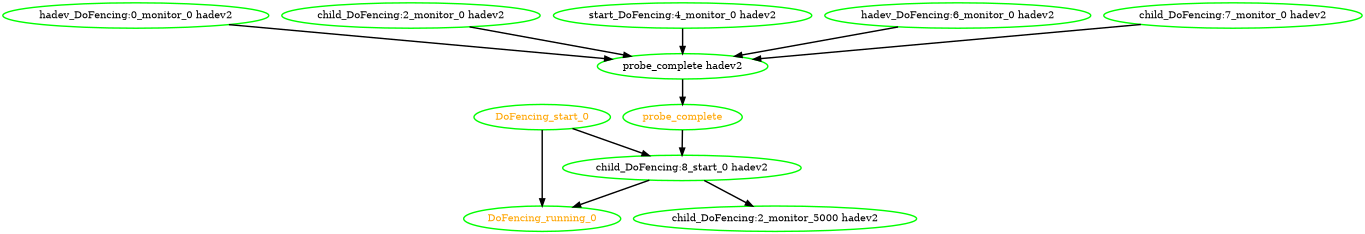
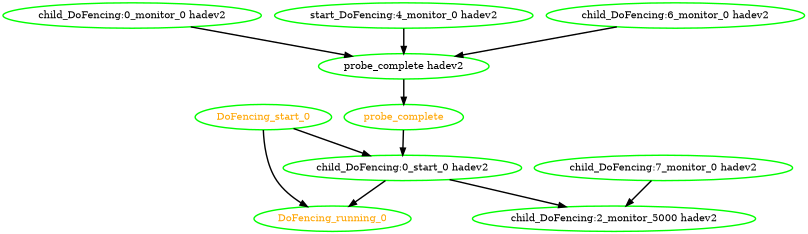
node "hadev_DoFencing:0_monitor_0 hadev2": label "hadev_DoFencing:0_monitor_0 hadev2" -> "child_DoFencing:0_monitor_0 hadev2"
node "child_DoFencing:2_monitor_0 hadev2": removed
node "hadev_DoFencing:6_monitor_0 hadev2": label "hadev_DoFencing:6_monitor_0 hadev2" -> "child_DoFencing:6_monitor_0 hadev2"
edge "child_DoFencing:7_monitor_0 hadev2" -> "probe_complete hadev2": now "child_DoFencing:7_monitor_0 hadev2" -> "child_DoFencing:2_monitor_5000 hadev2"
node "child_DoFencing:8_start_0 hadev2": label "child_DoFencing:8_start_0 hadev2" -> "child_DoFencing:0_start_0 hadev2"
